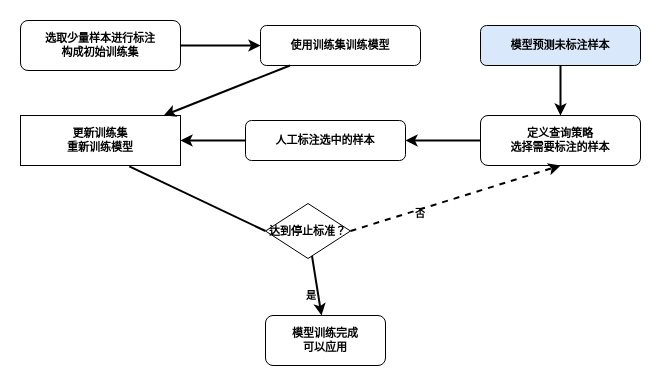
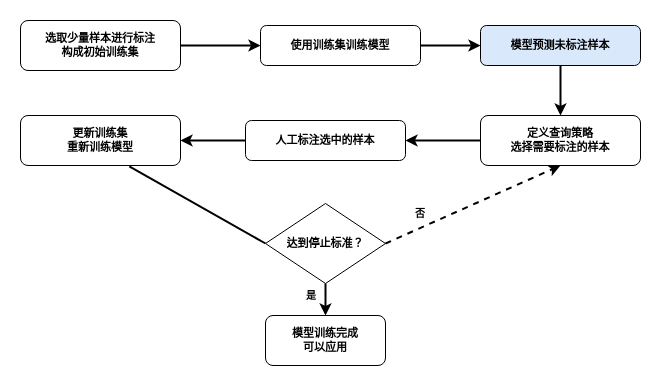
edge "使用训练集训练模型" -> "更新训练集 重新训练模型": now "使用训练集训练模型" -> "模型预测未标注样本"
node "更新训练集 重新训练模型": shape rectangle -> rounded rectangle
node "达到停止标准？": size 85x55 -> 120x80
